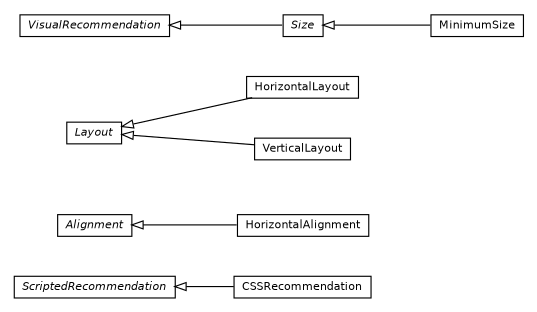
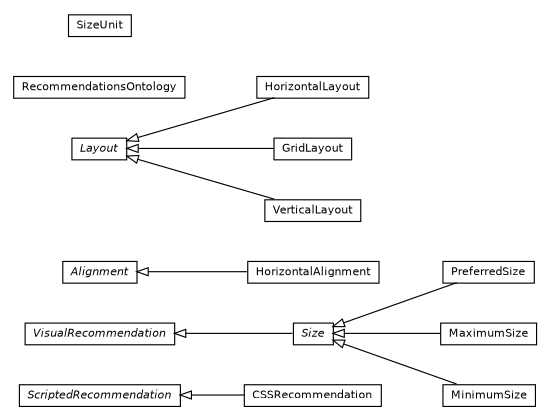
node "SizeUnit": added
node "RecommendationsOntology": added
node "GridLayout": added
node "PreferredSize": added
node "MaximumSize": added
